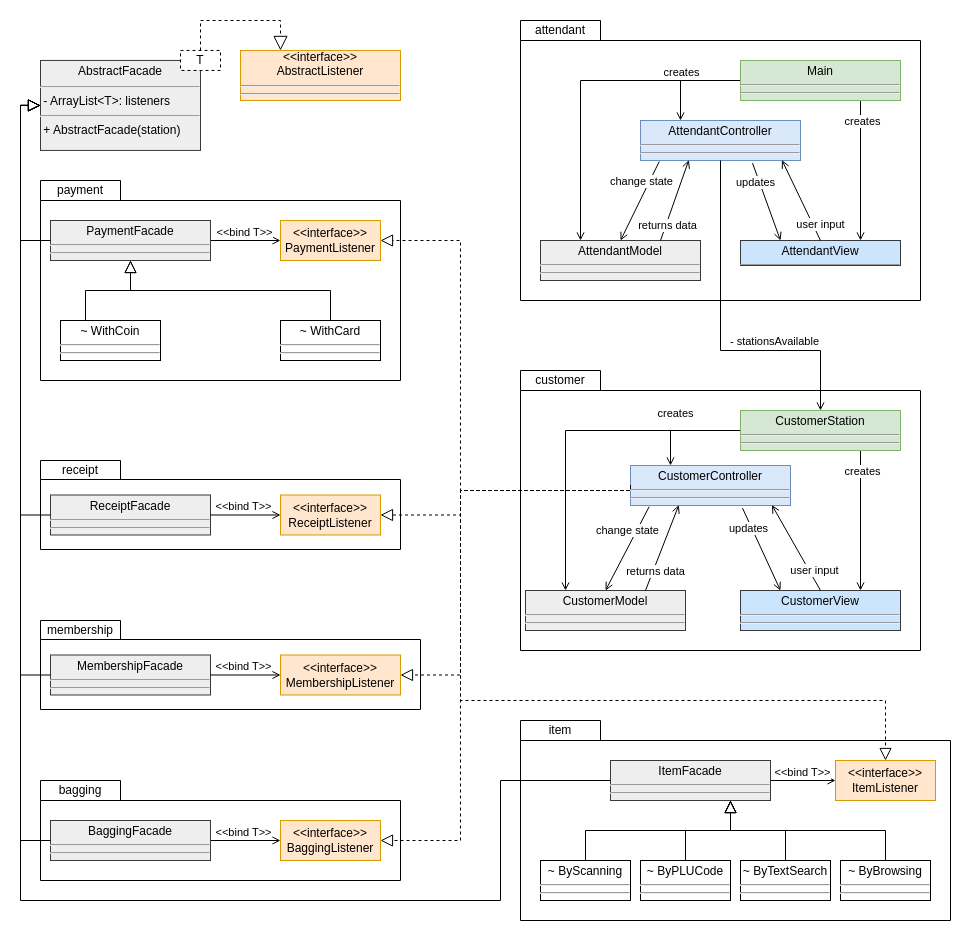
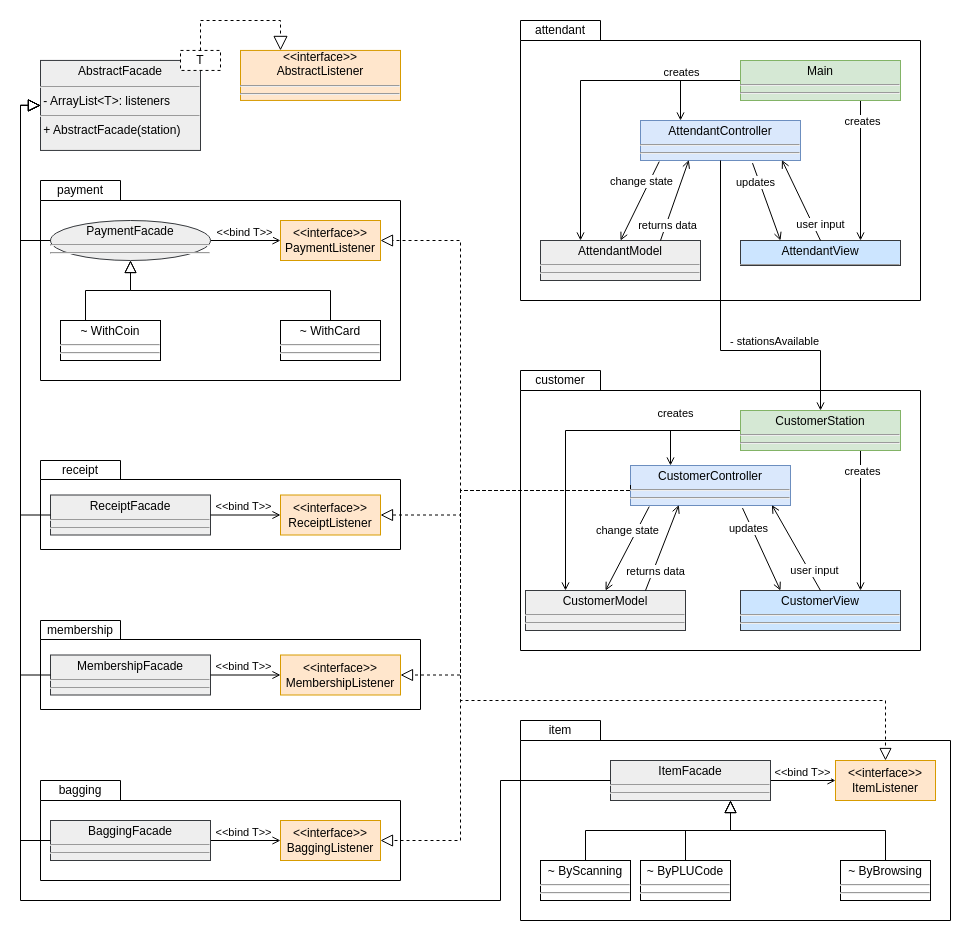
node "PaymentFacade": shape rectangle -> ellipse
edge "~ ByTextSearch" -> "ItemFacade": removed
node "~ ByTextSearch": removed
